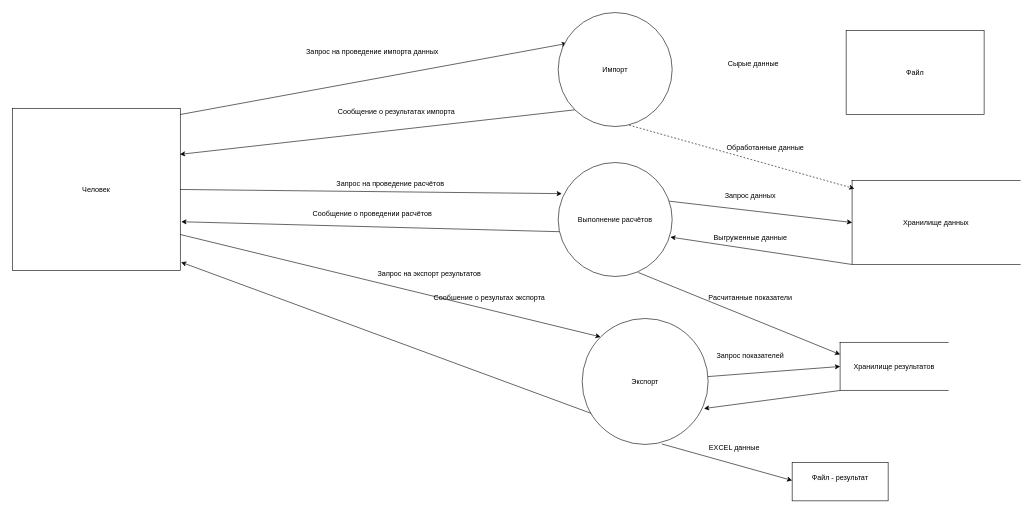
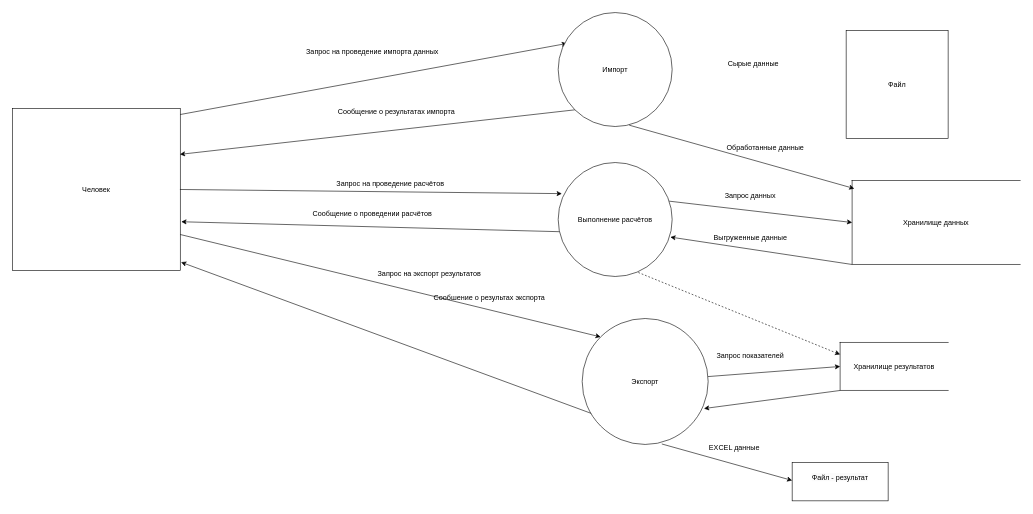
node "Файл": size 138x84 -> 102x108
edge "Импорт" -> "Хранилище данных": style dashed -> solid
node "Расчитанные показатели": removed
edge "Выполнение расчётов" -> "Хранилище результатов": style solid -> dashed
